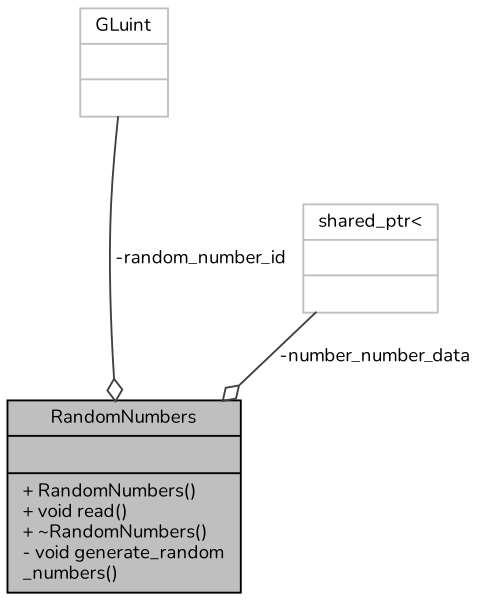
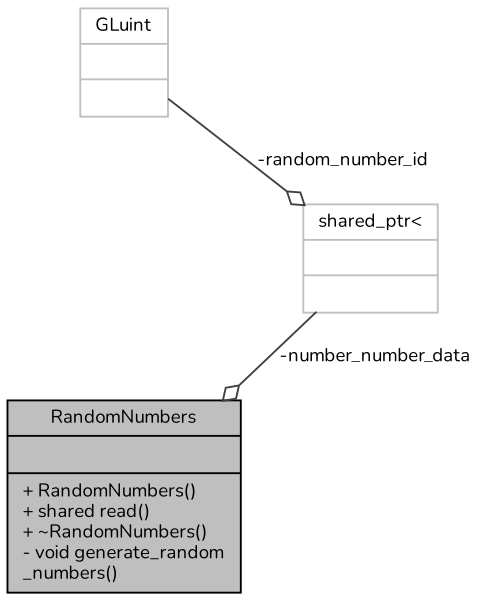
edge "GLuint" -> "RandomNumbers": now "GLuint" -> "shared_ptr<"
node "RandomNumbers": text "+ void read()" -> "+ shared read()"
